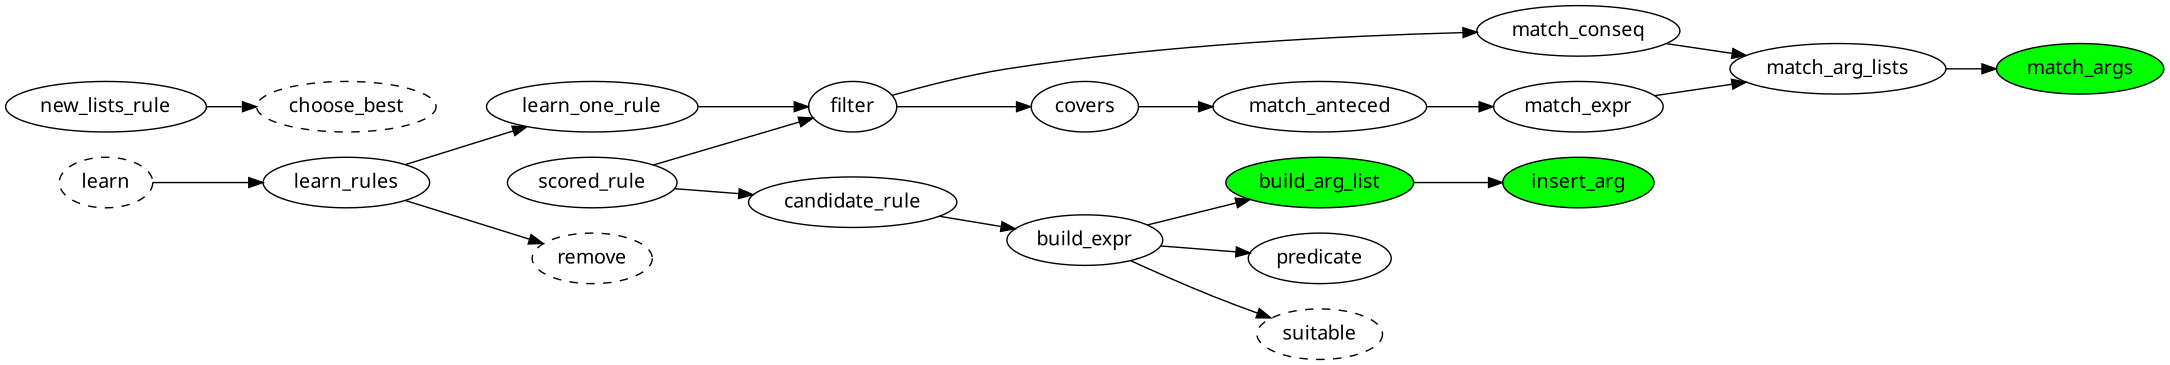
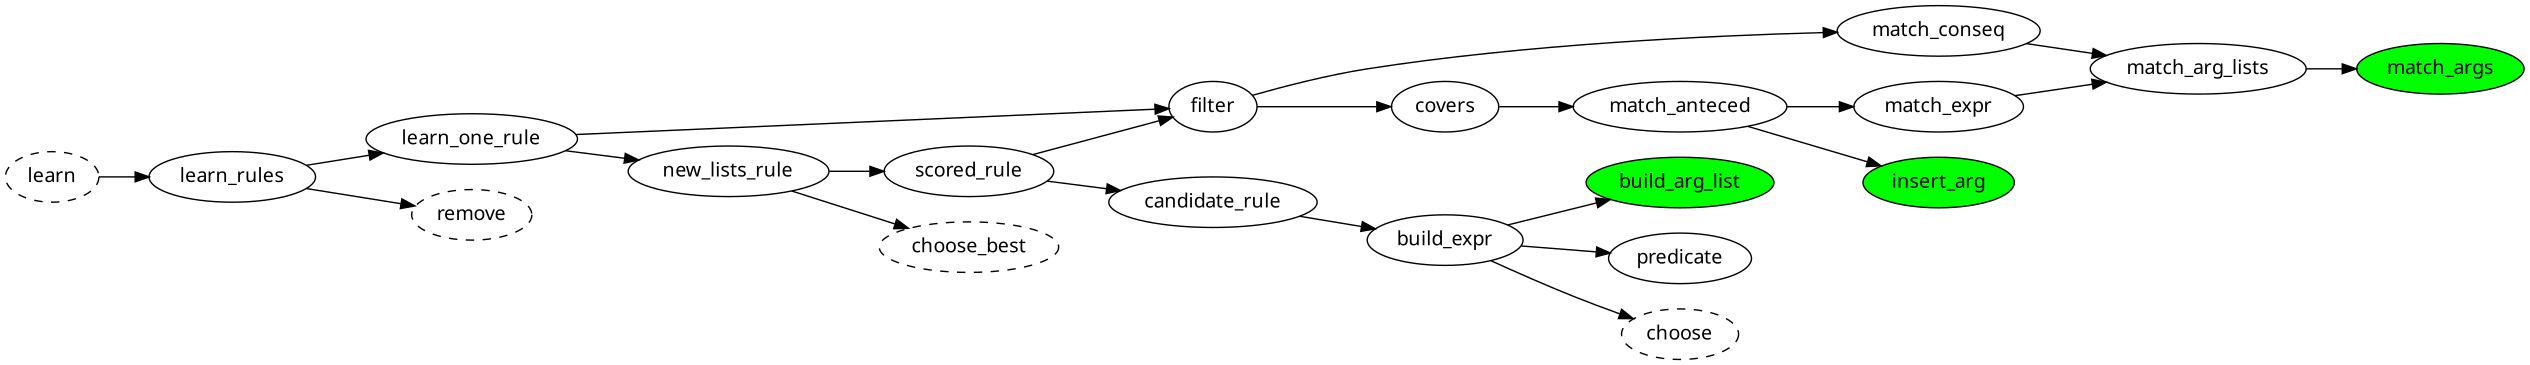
edge "learn_one_rule" -> "new_lists_rule": added
edge "new_lists_rule" -> "scored_rule": added
edge "build_arg_list" -> "insert_arg": now "match_anteced" -> "insert_arg"
node "suitable": label "suitable" -> "choose"
